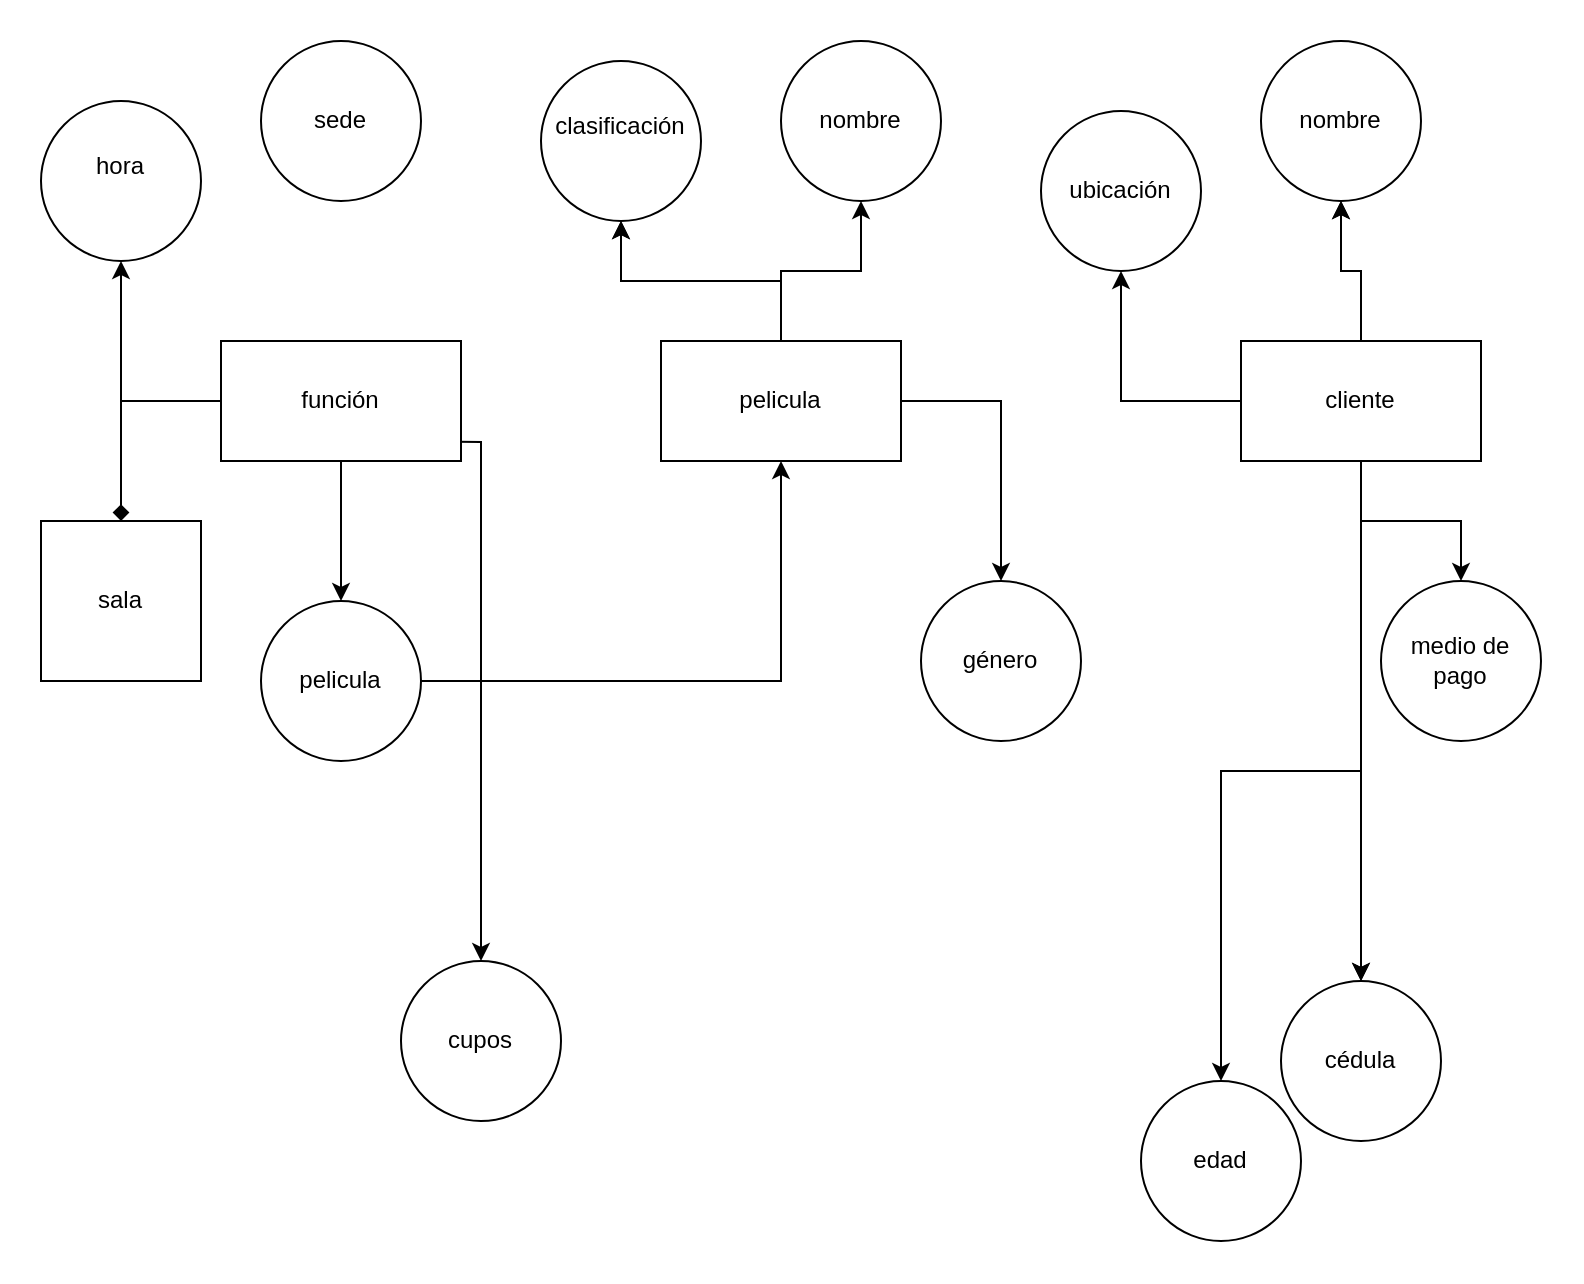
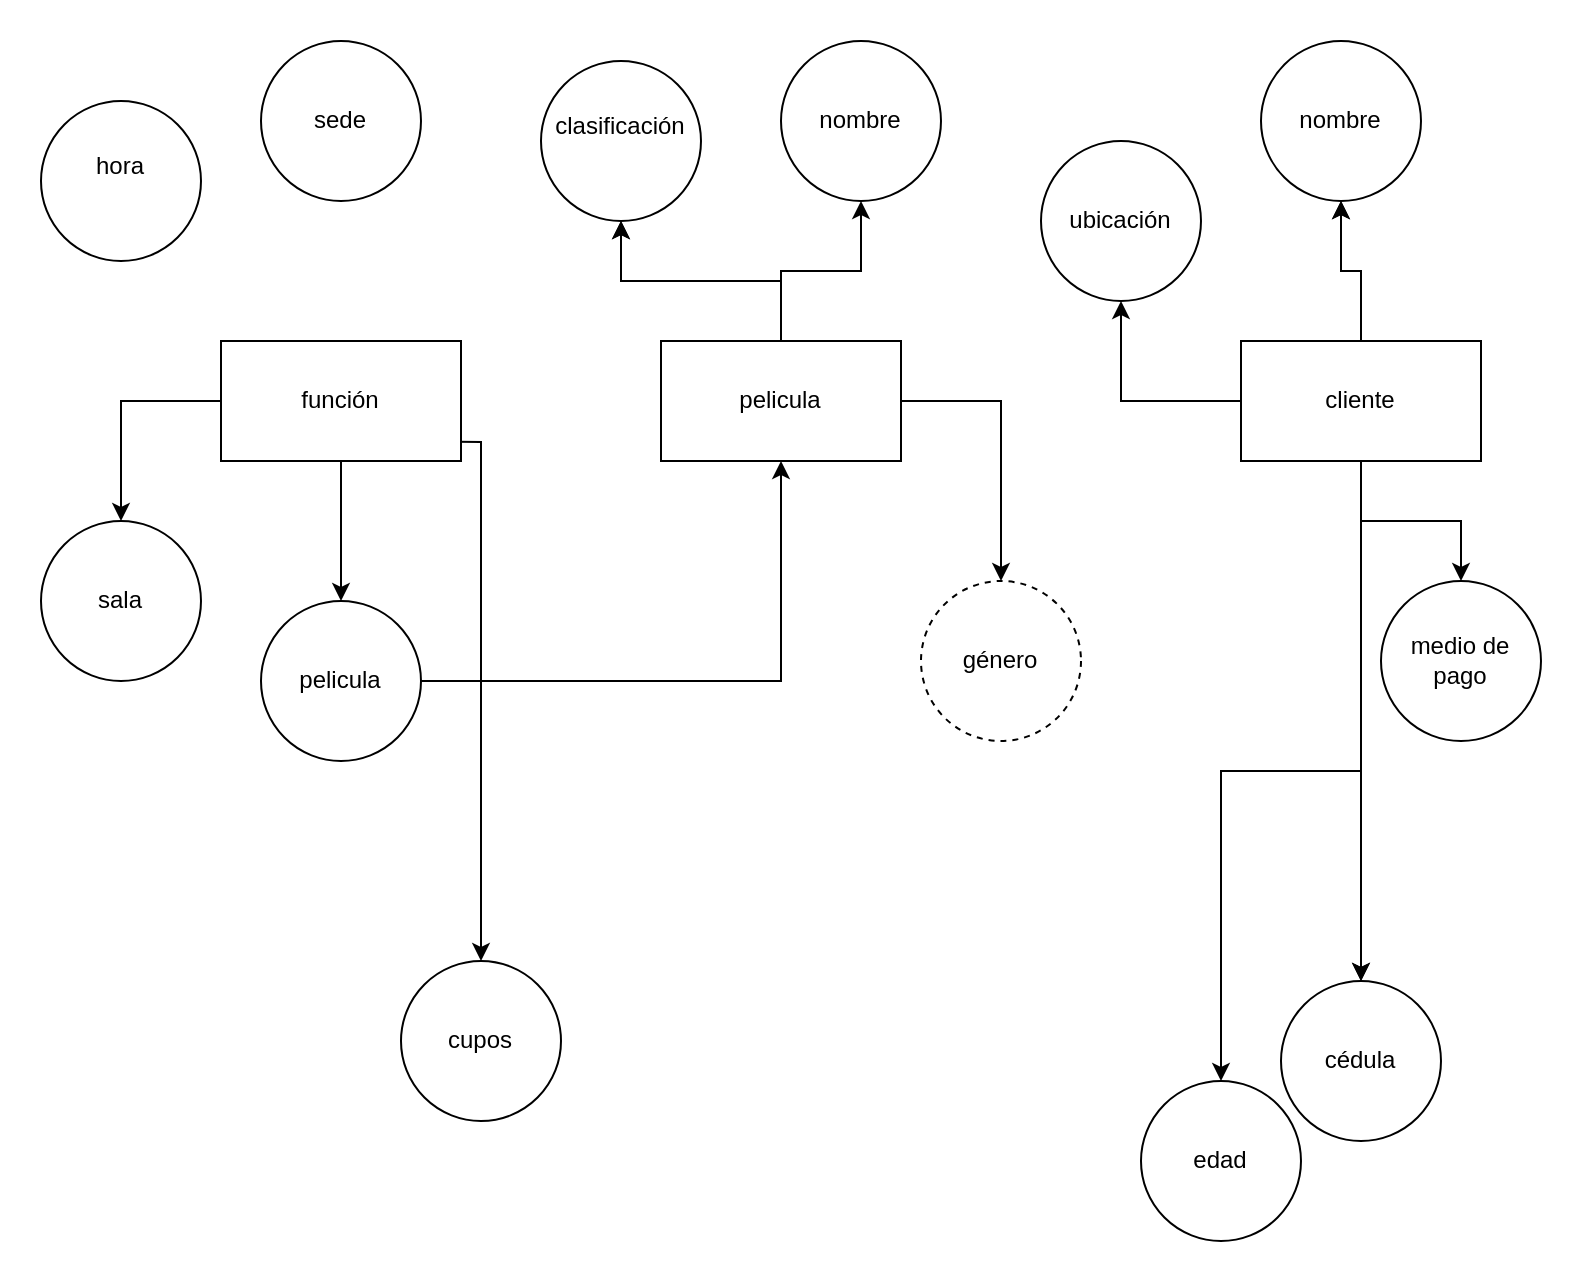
node "ubicación": moved (1121, 191) -> (1121, 221)
edge "función" -> "hora": removed
edge "función" -> "sala": arrowhead diamond -> classic
node "sala": shape rectangle -> ellipse
node "género": style solid -> dashed
